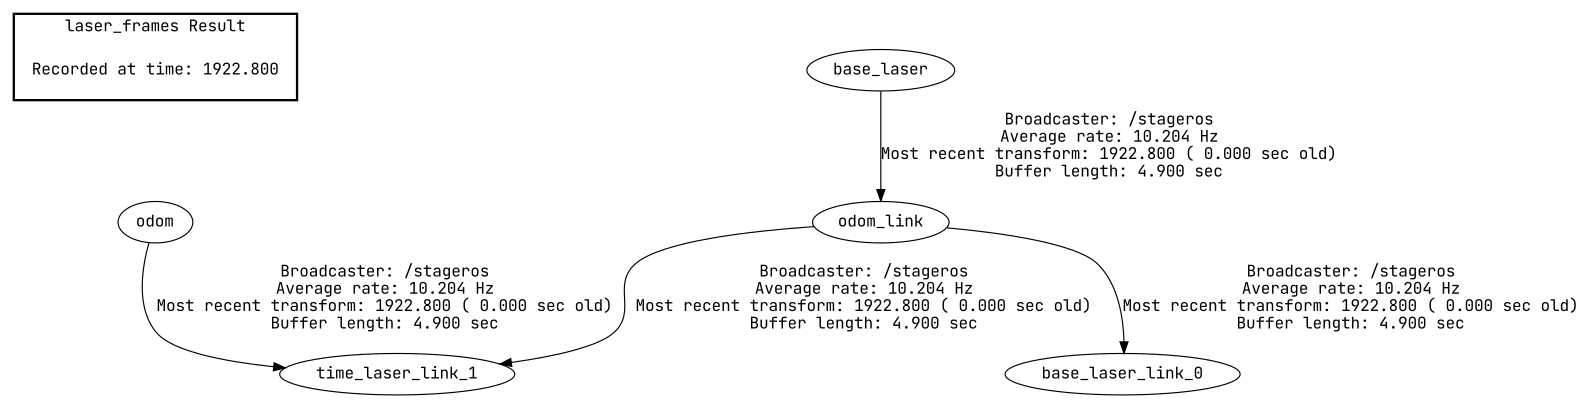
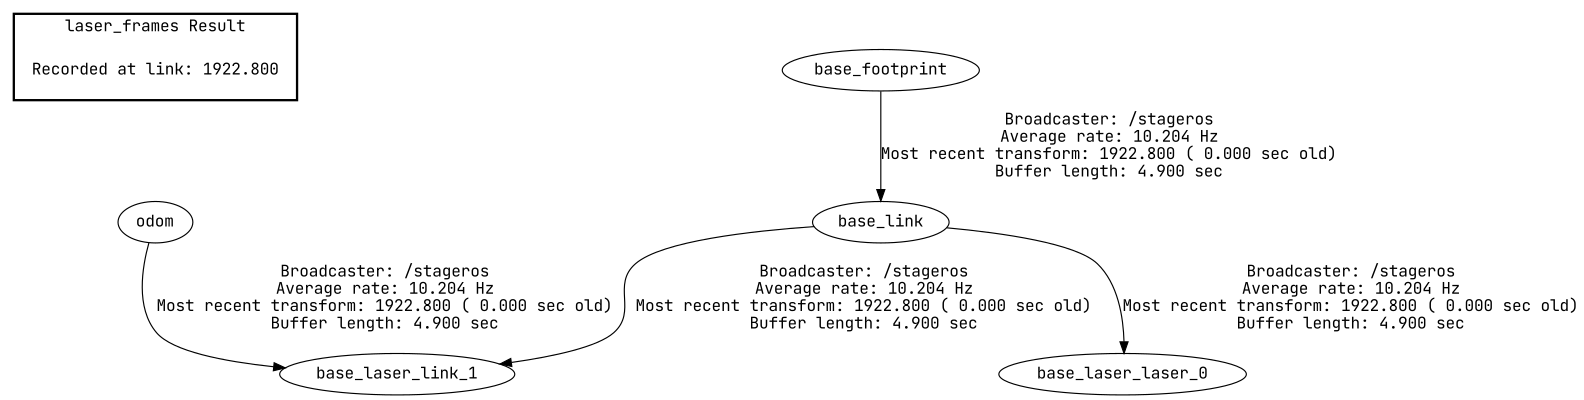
node "Recorded at time: 1922.800": label "Recorded at time: 1922.800" -> "Recorded at link: 1922.800"
node "base_laser": label "base_laser" -> "base_footprint"
node "odom_link": label "odom_link" -> "base_link"
node "time_laser_link_1": label "time_laser_link_1" -> "base_laser_link_1"
node "base_laser_link_0": label "base_laser_link_0" -> "base_laser_laser_0"
